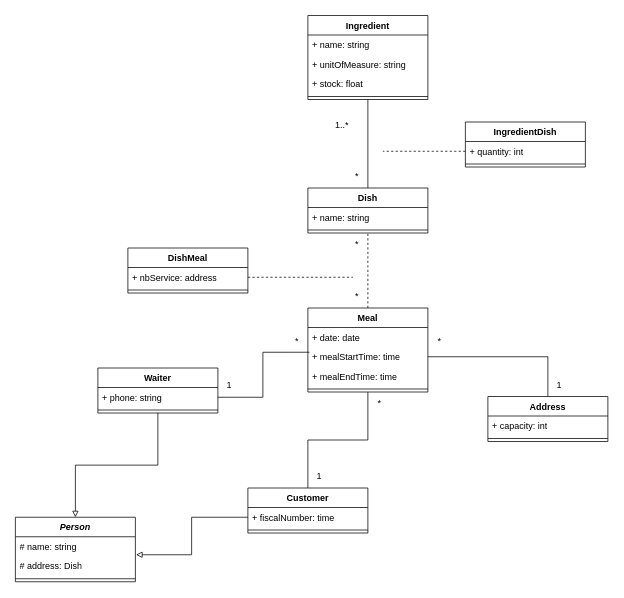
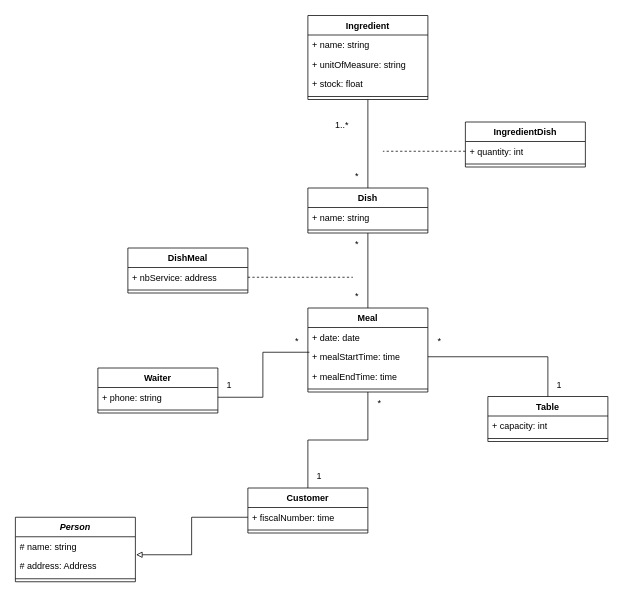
edge "Dish" -- "Meal": style dashed -> solid
node "Address": label "Address" -> "Table"
edge "Waiter" -> "Person": removed
node "# address: Dish": label "# address: Dish" -> "# address: Address"
